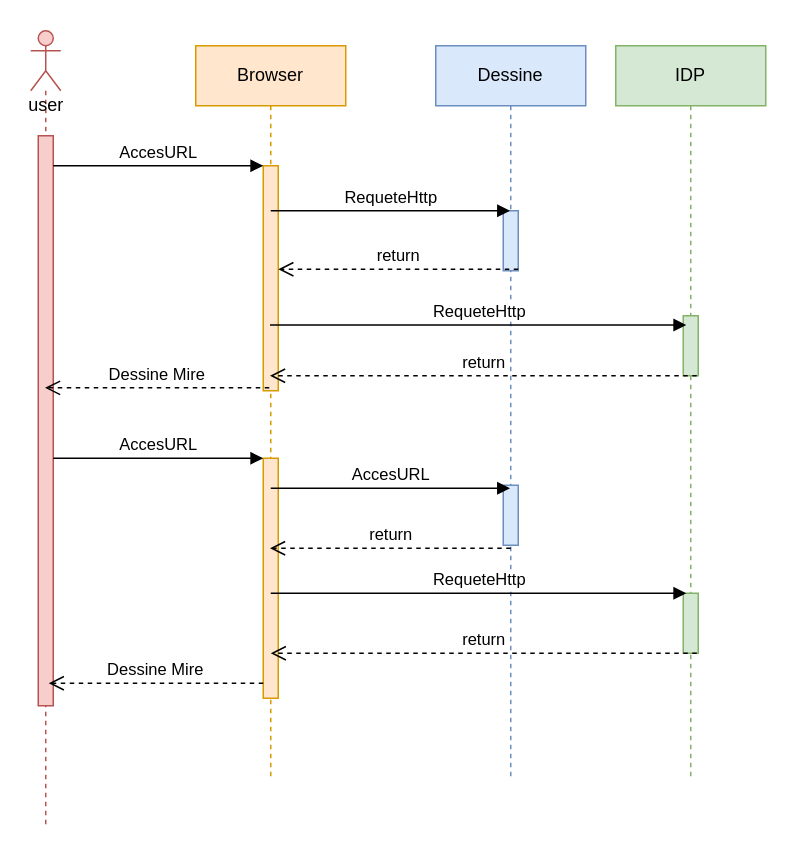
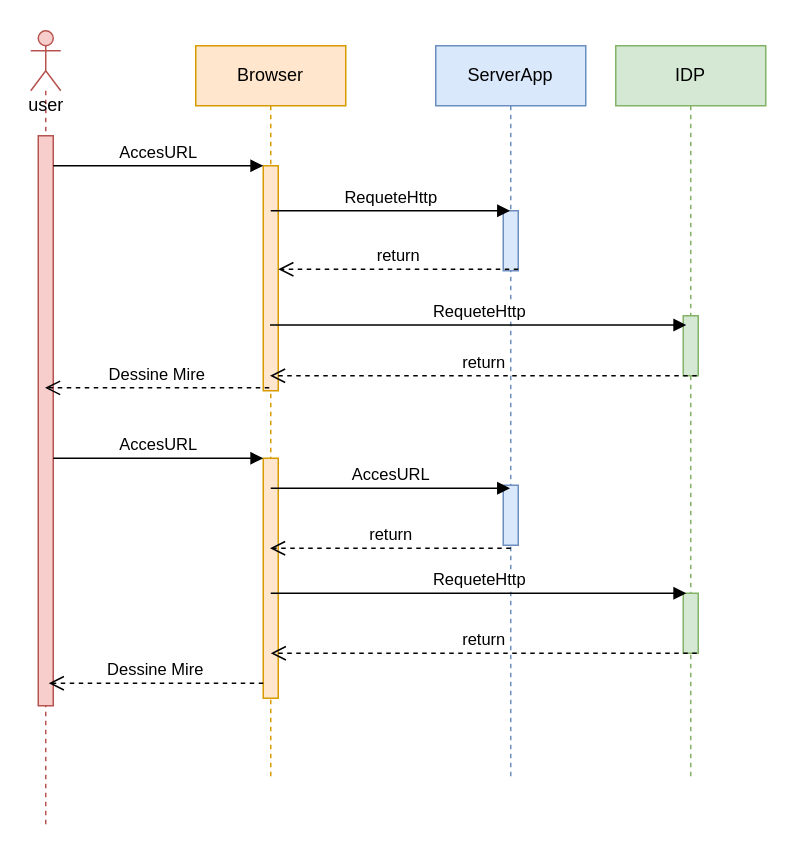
node "Dessine": label "Dessine" -> "ServerApp"
